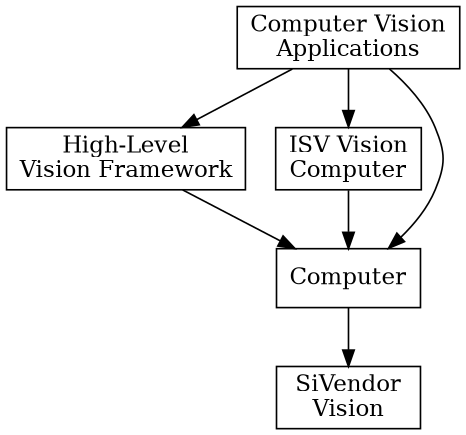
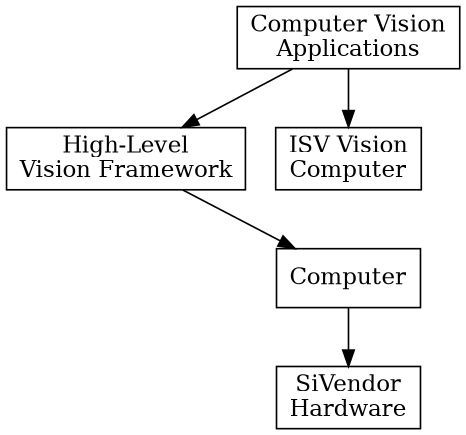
edge "Computer Vision Applications" -> "Computer": removed
edge "ISV Vision Computer" -> "Computer": removed
node "SiVendor Vision": label "SiVendor Vision" -> "SiVendor Hardware"
